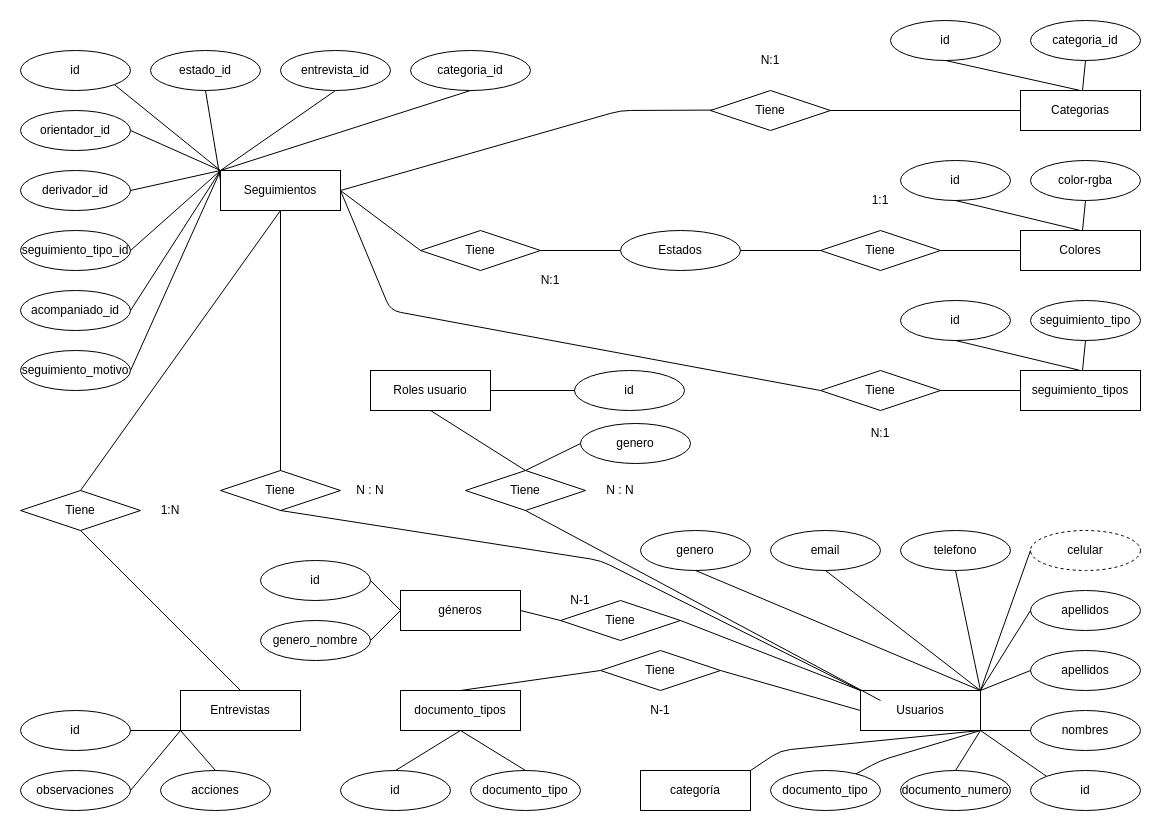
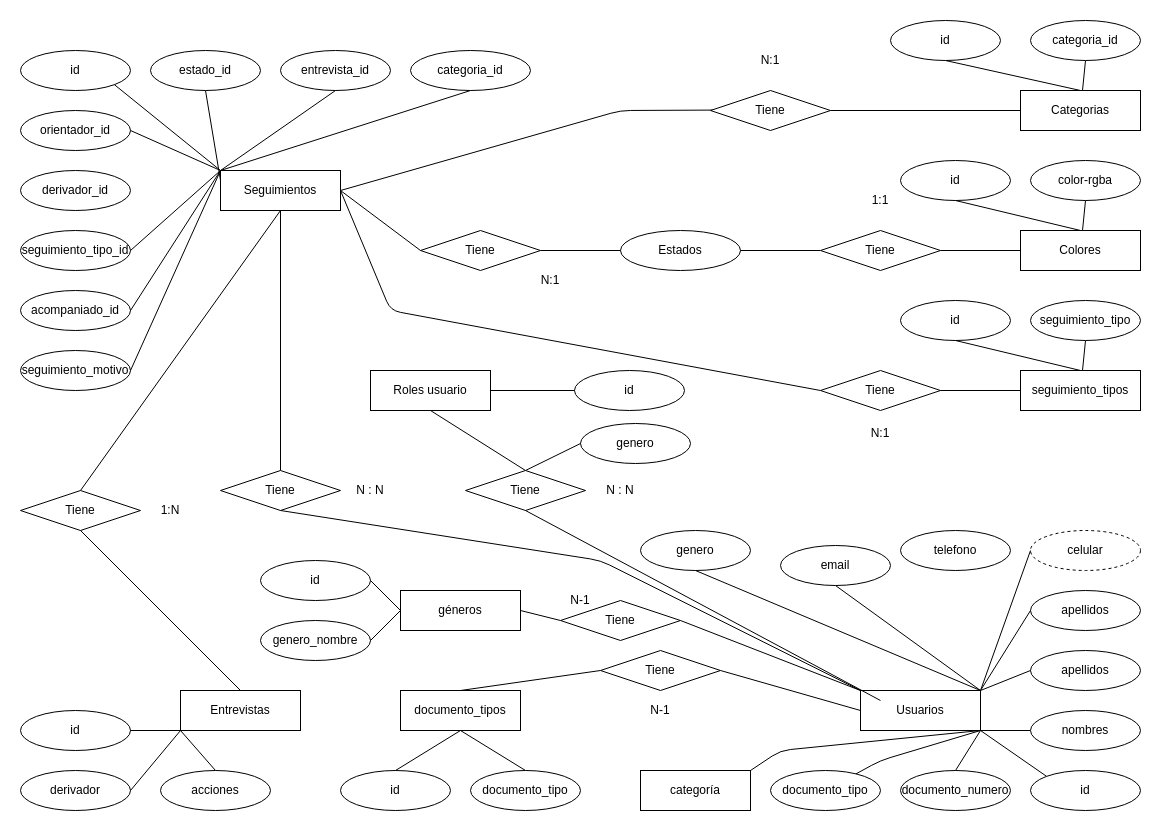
edge "derivador_id" -- "Seguimientos": removed
node "email": moved (826, 551) -> (836, 566)
edge "telefono" -- "Usuarios": removed
node "observaciones": label "observaciones" -> "derivador"
